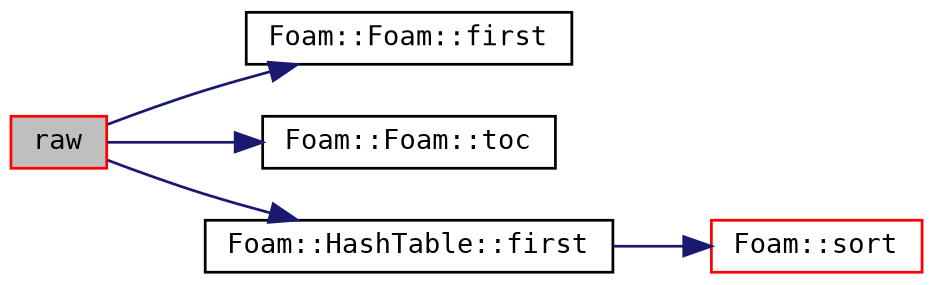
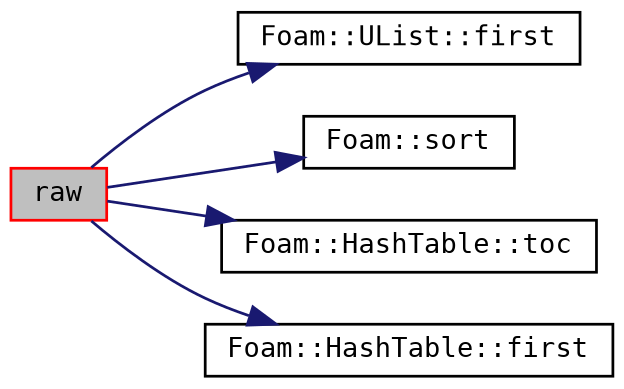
node "Foam::Foam::first": label "Foam::Foam::first" -> "Foam::UList::first"
node "Foam::Foam::toc": label "Foam::Foam::toc" -> "Foam::HashTable::toc"
edge "Foam::HashTable::first" -> "Foam::sort": now "raw" -> "Foam::sort"
node "Foam::sort": color red -> black
